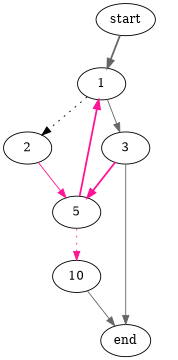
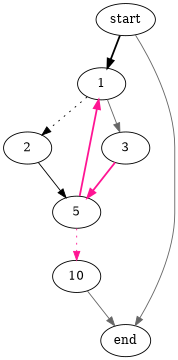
edge "start" -> "1": color gray40 -> black
edge "2" -> "5": color deeppink -> black
edge "3" -> "end": now "start" -> "end"
